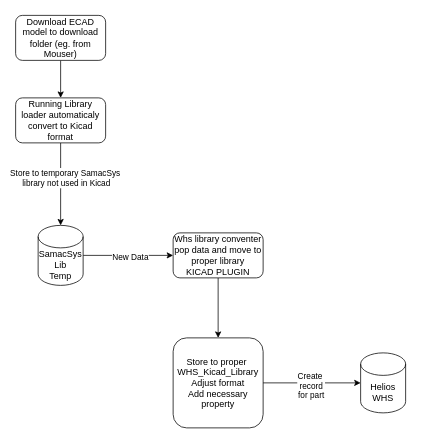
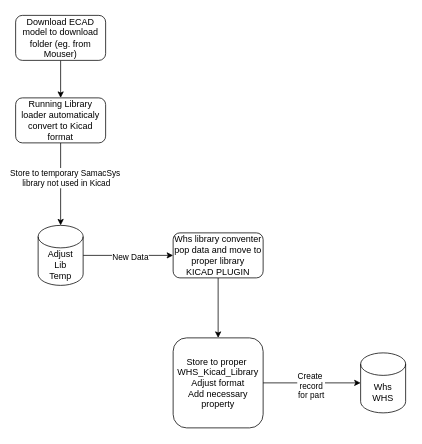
node "SamacSys Lib Temp": label "SamacSys Lib Temp" -> "Adjust Lib Temp"
node "Helios WHS": label "Helios WHS" -> "Whs WHS"
